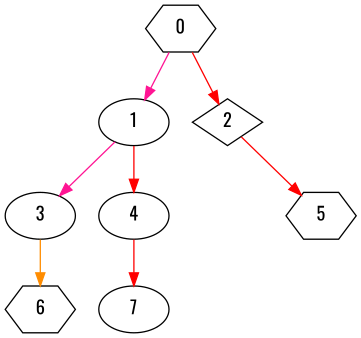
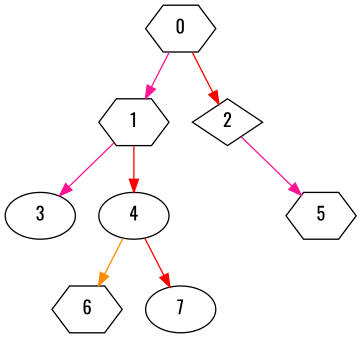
node "1": shape ellipse -> hexagon
edge "2" -> "5": color red -> deeppink
edge "3" -> "6": now "4" -> "6"
